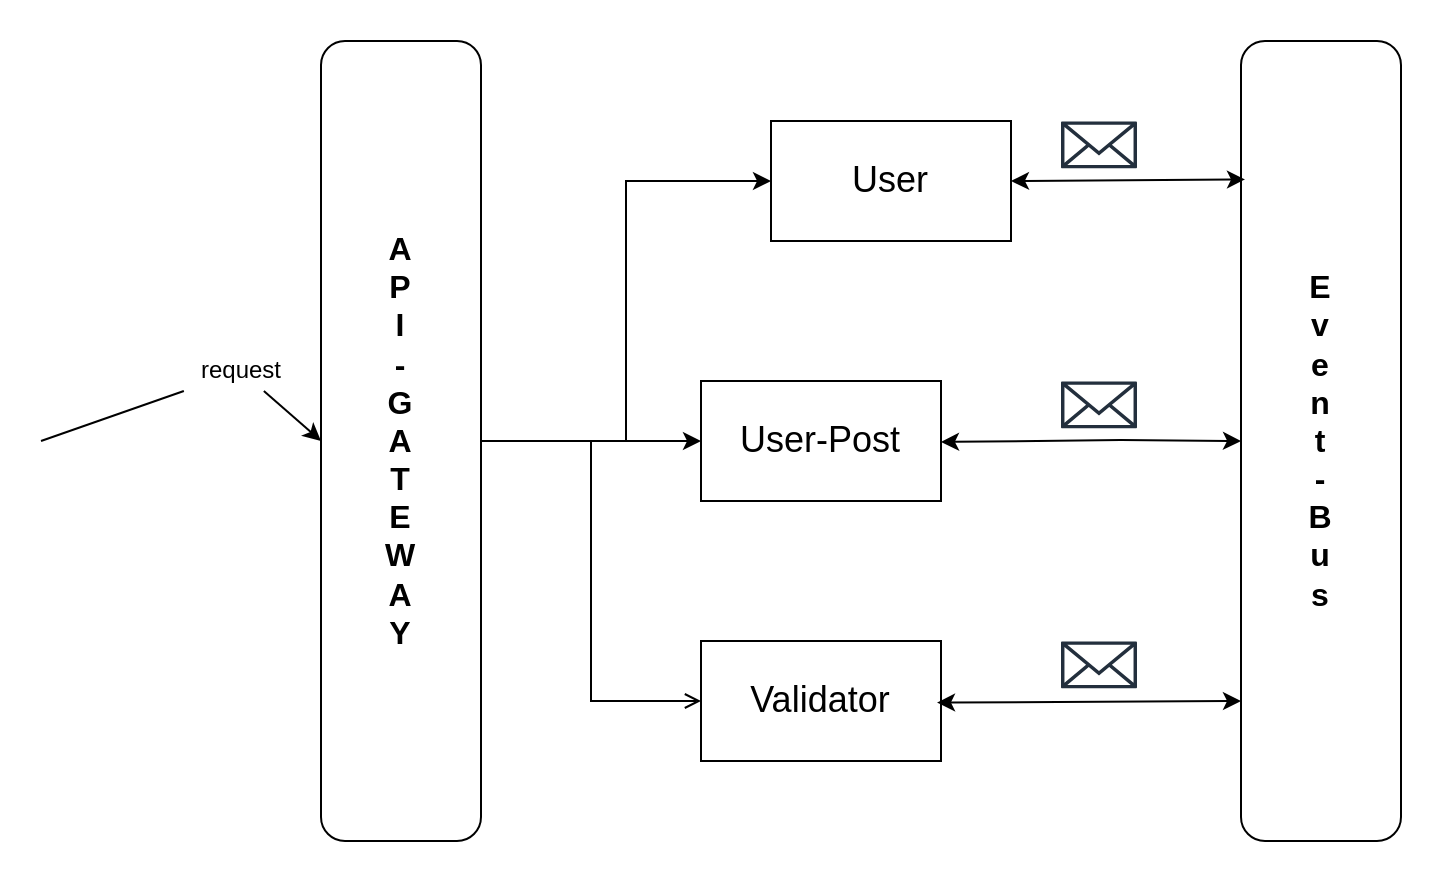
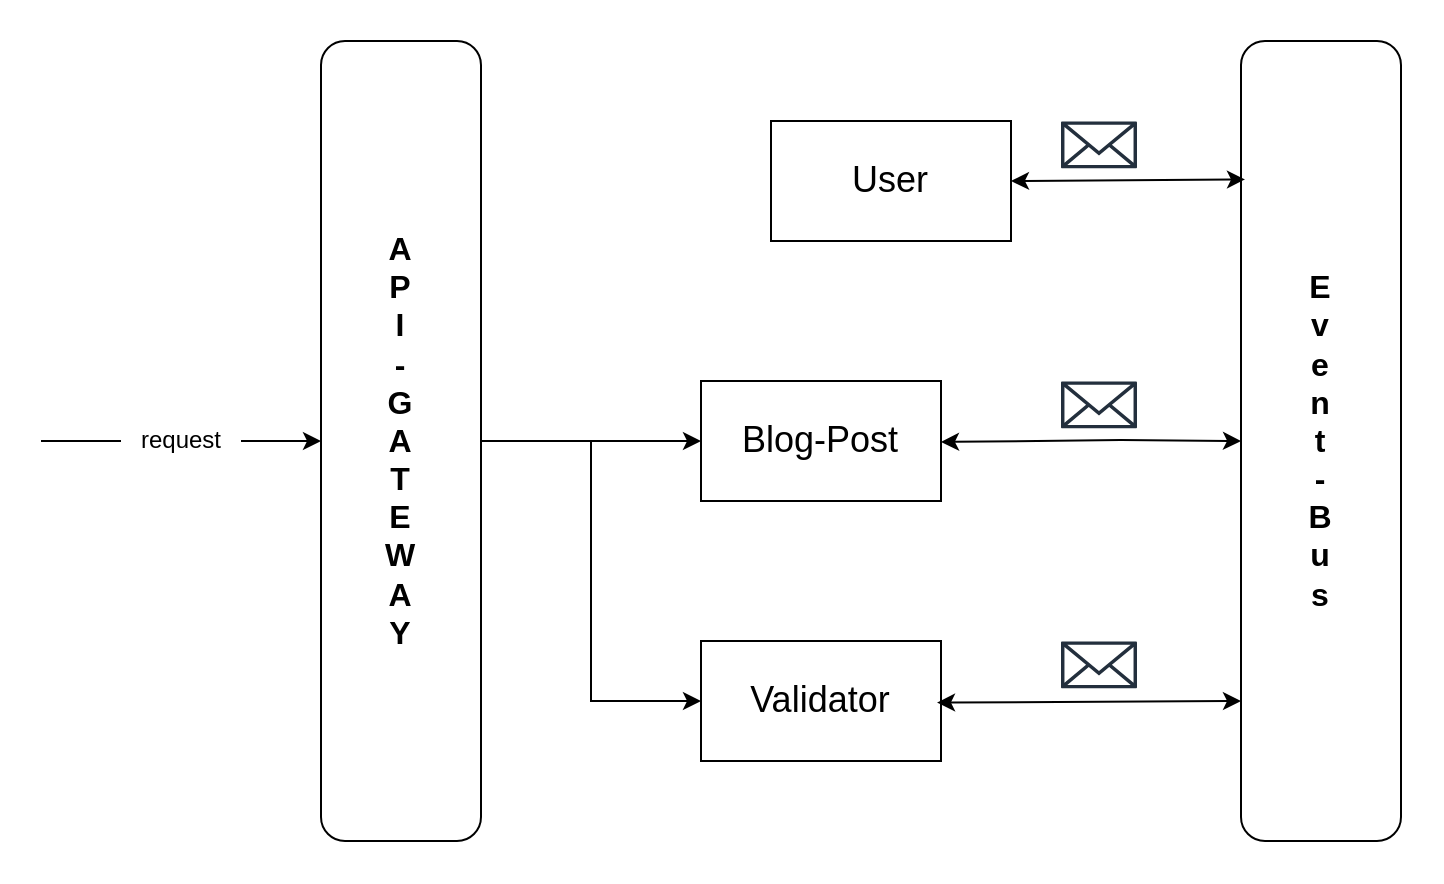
edge "A P I - G A T E W A Y" -> "User": removed
node "request": moved (241, 371) -> (181, 441)
node "User-Post": label "User-Post" -> "Blog-Post"
edge "A P I - G A T E W A Y" -> "Validator": arrowhead open -> classic
